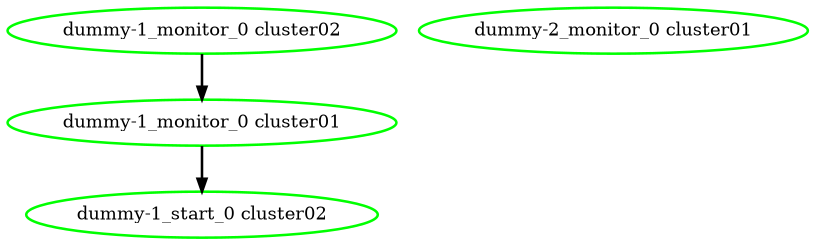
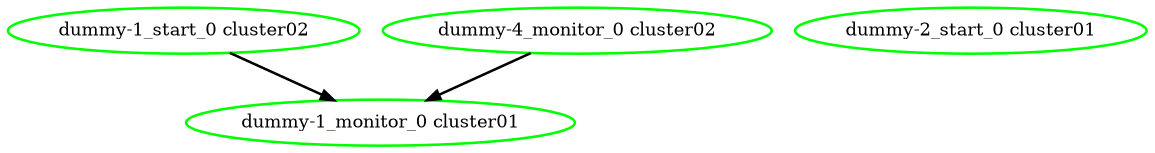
node "dummy-1_monitor_0 cluster02": label "dummy-1_monitor_0 cluster02" -> "dummy-4_monitor_0 cluster02"
node "dummy-2_monitor_0 cluster01": label "dummy-2_monitor_0 cluster01" -> "dummy-2_start_0 cluster01"
edge "dummy-1_monitor_0 cluster01" -> "dummy-1_start_0 cluster02": reversed
